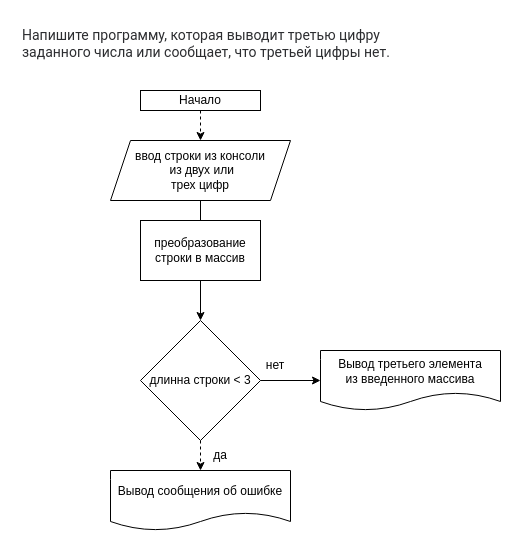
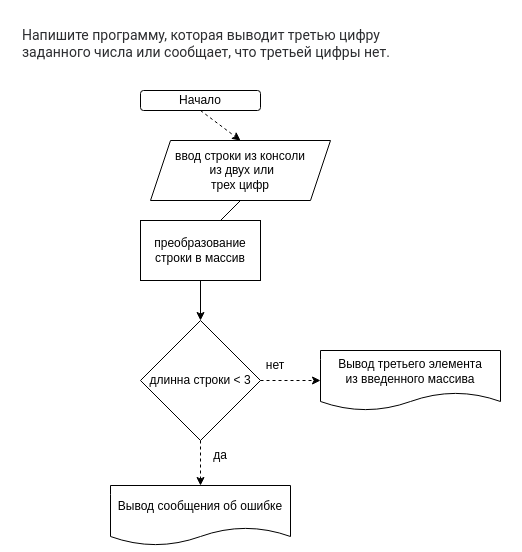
node "Начало": shape rectangle -> rounded rectangle
node "ввод строки из консоли из двух или трех цифр": moved (201, 171) -> (241, 171)
edge "нет" -> "Вывод третьего элемента из введенного массива": style solid -> dashed
node "Вывод сообщения об ошибке": moved (201, 501) -> (201, 516)
